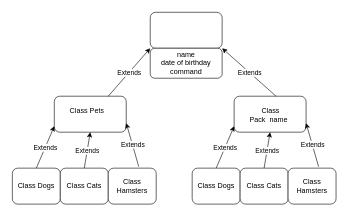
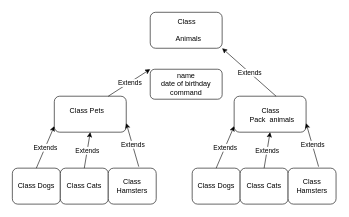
node "Class Animals": added
node "name date of birthday command": moved (186, 63) -> (186, 84)
node "Class Pack_name": label "Class Pack_name" -> "Class Pack_animals"
